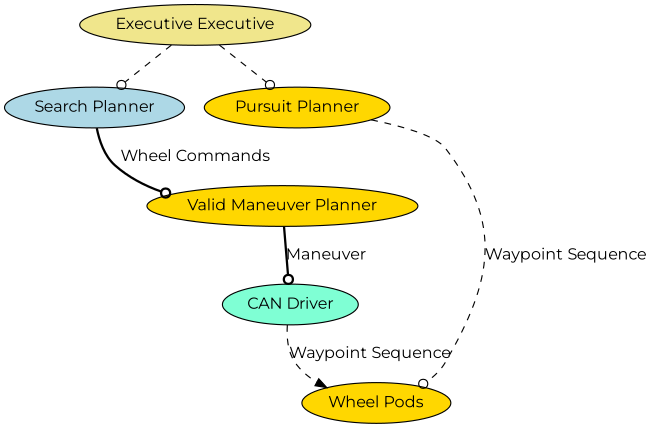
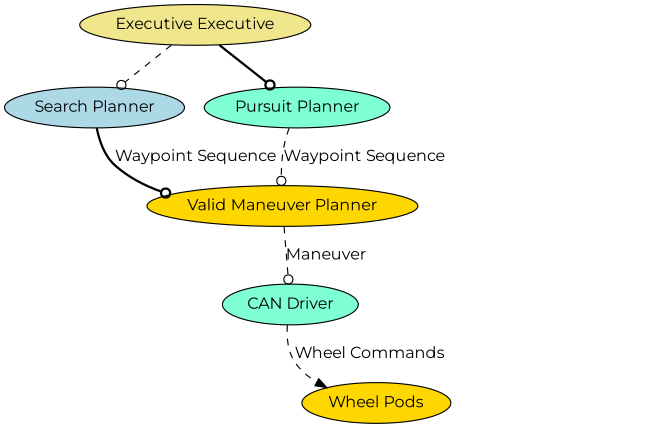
edge "Executive Executive" -> "Pursuit Planner": style dashed -> bold
node "Pursuit Planner": fillcolor gold -> aquamarine
edge "Search Planner" -> "Valid Maneuver Planner": label "Wheel Commands" -> "Waypoint Sequence"
edge "Pursuit Planner" -> "Wheel Pods": now "Pursuit Planner" -> "Valid Maneuver Planner"
edge "Valid Maneuver Planner" -> "CAN Driver": style bold -> dashed
edge "CAN Driver" -> "Wheel Pods": label "Waypoint Sequence" -> "Wheel Commands"
